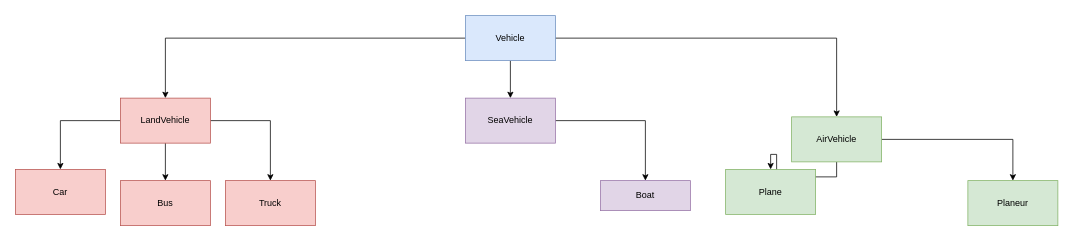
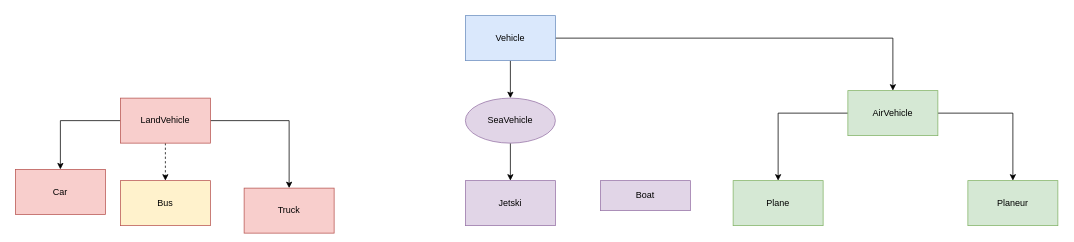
edge "Vehicle" -> "LandVehicle": removed
node "SeaVehicle": shape rectangle -> ellipse
edge "SeaVehicle" -> "Boat": removed
node "AirVehicle": moved (837, 139) -> (893, 113)
edge "LandVehicle" -> "Bus": style solid -> dashed
edge "SeaVehicle" -> "Jetski": added
node "Plane": moved (771, 192) -> (778, 203)
node "Bus": fillcolor #f8cecc -> #fff2cc
node "Truck": moved (270, 203) -> (289, 210)
node "Jetski": added
